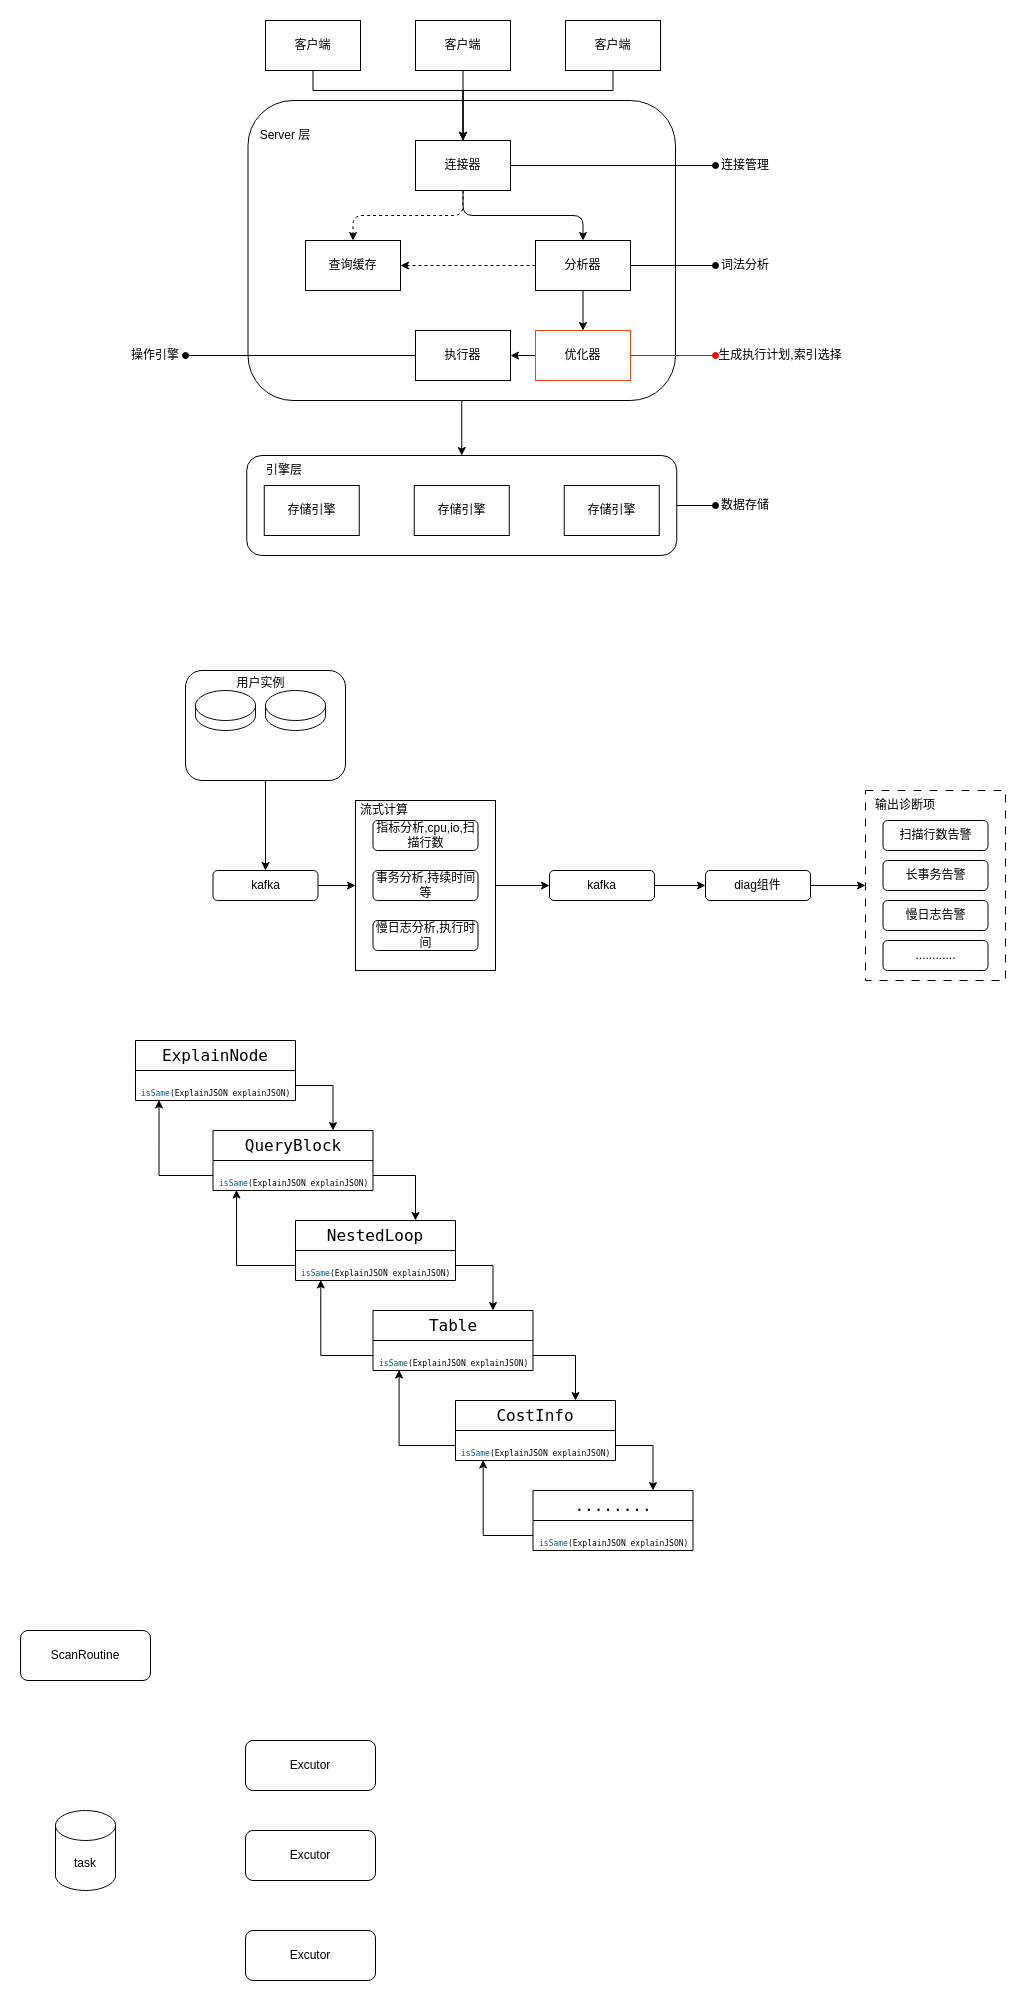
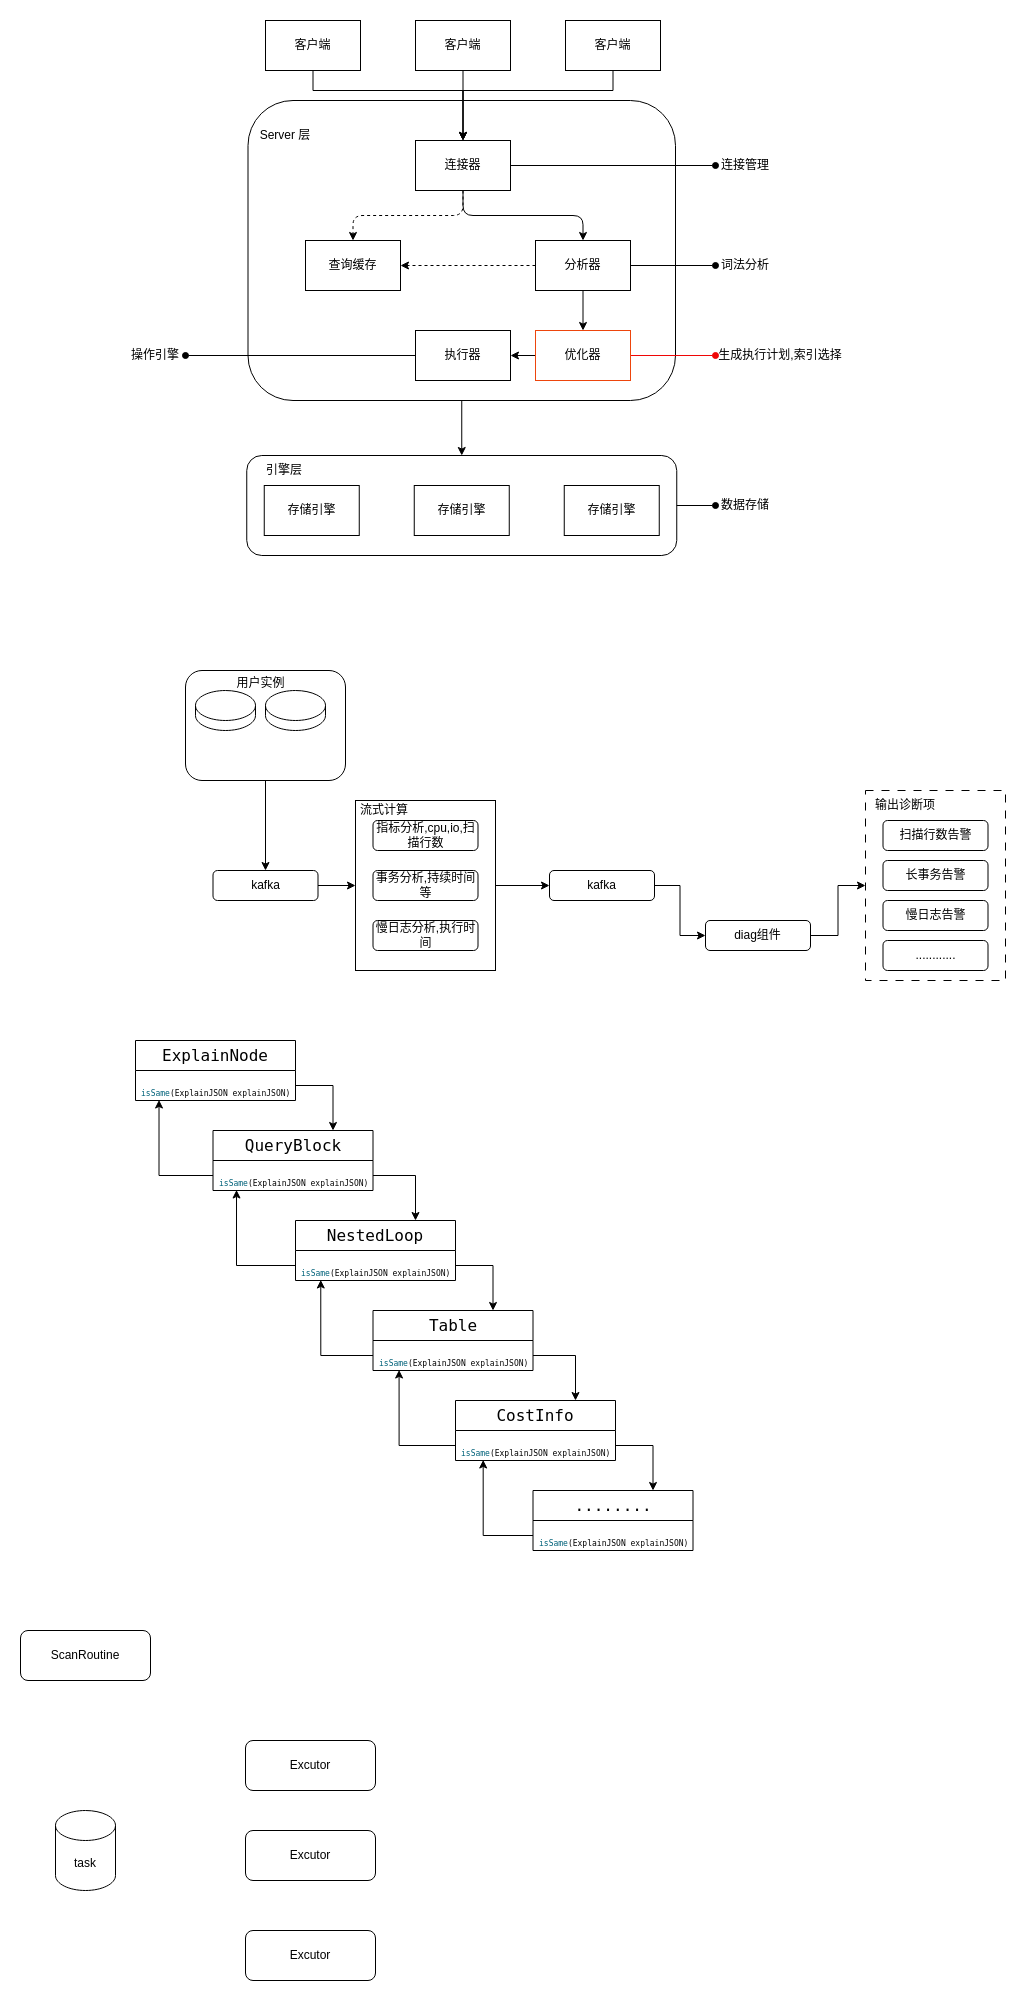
node "diag组件": moved (758, 886) -> (758, 936)
